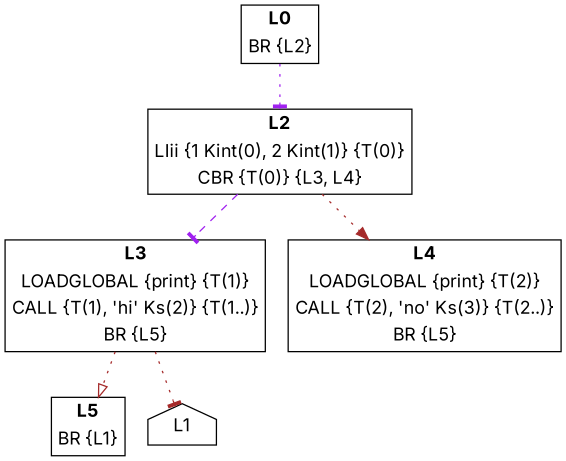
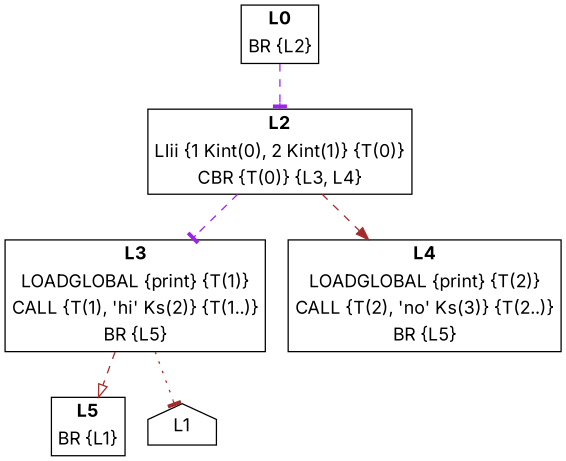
edge "L0" -> "L2": style dotted -> dashed
edge "L2" -> "L4": style dotted -> dashed
edge "L3" -> "L5": style dotted -> dashed
